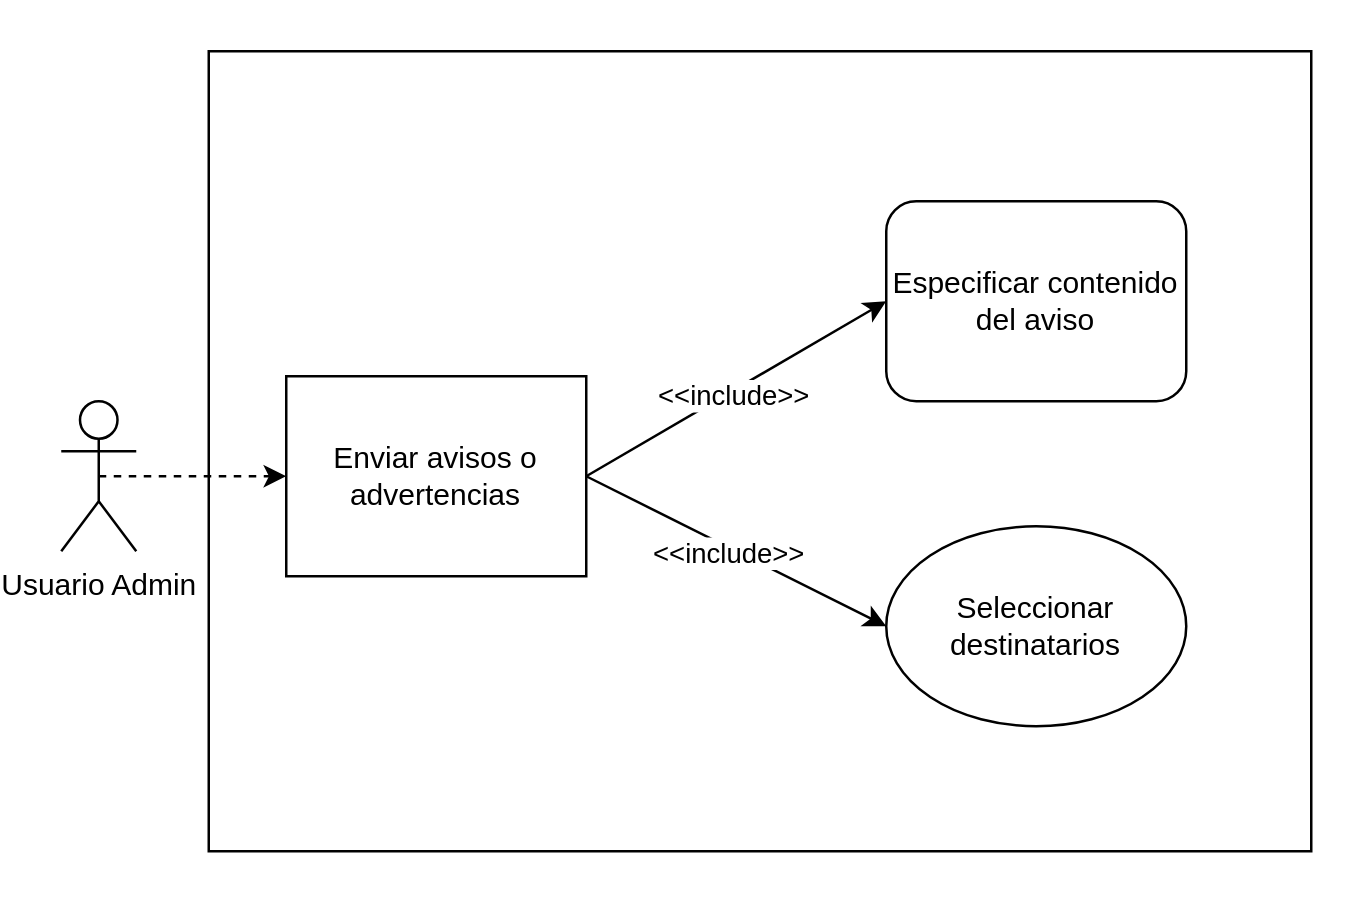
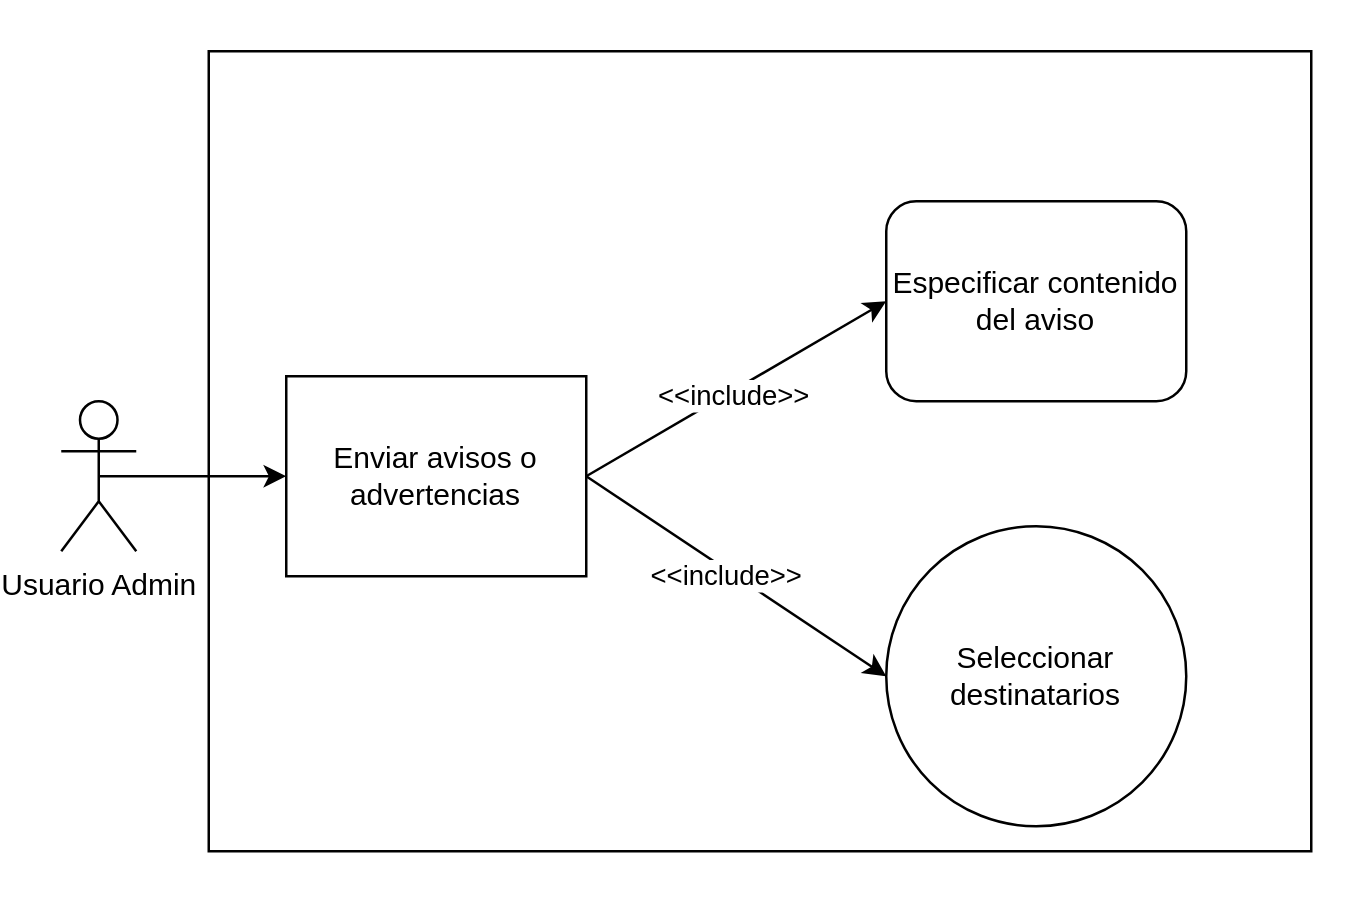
edge "Usuario Admin" -> "Enviar avisos o advertencias": style dashed -> solid
node "Seleccionar destinatarios": size 300x200 -> 300x300
